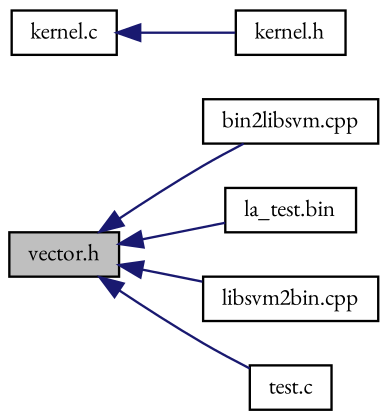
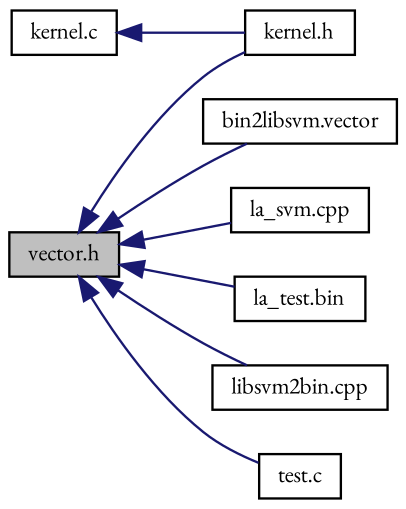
edge "kernel.h" -> "vector.h": added
node "bin2libsvm.cpp": label "bin2libsvm.cpp" -> "bin2libsvm.vector"
node "la_svm.cpp": added
